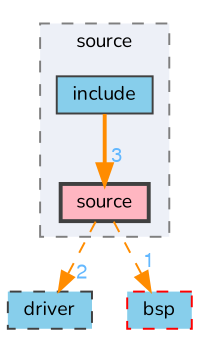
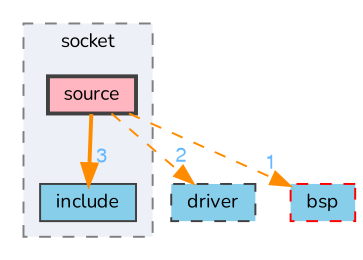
cluster "source": label "source" -> "socket"
edge "include" -> "source": reversed
